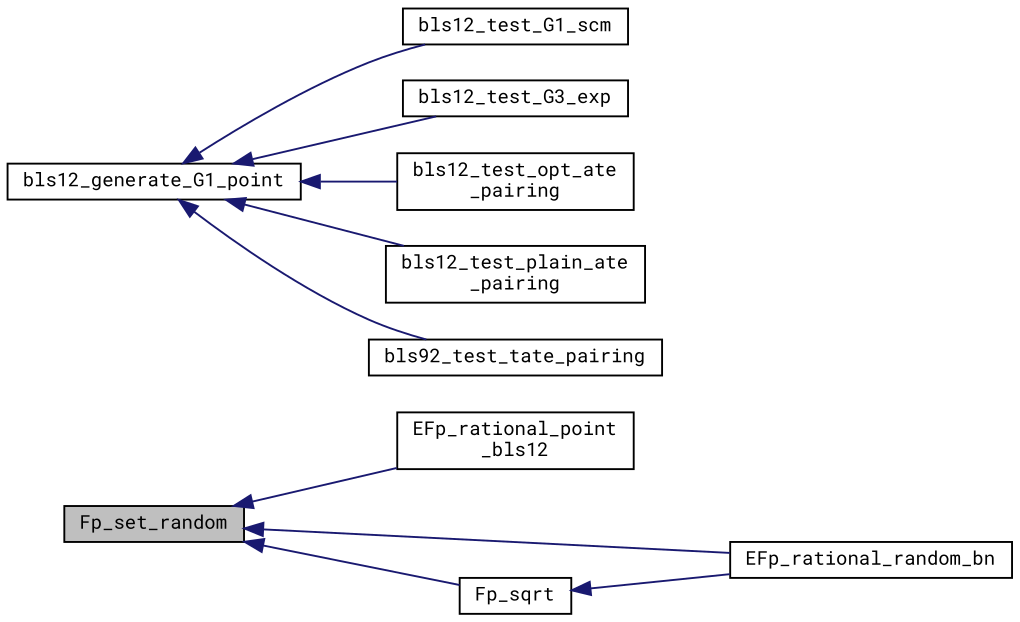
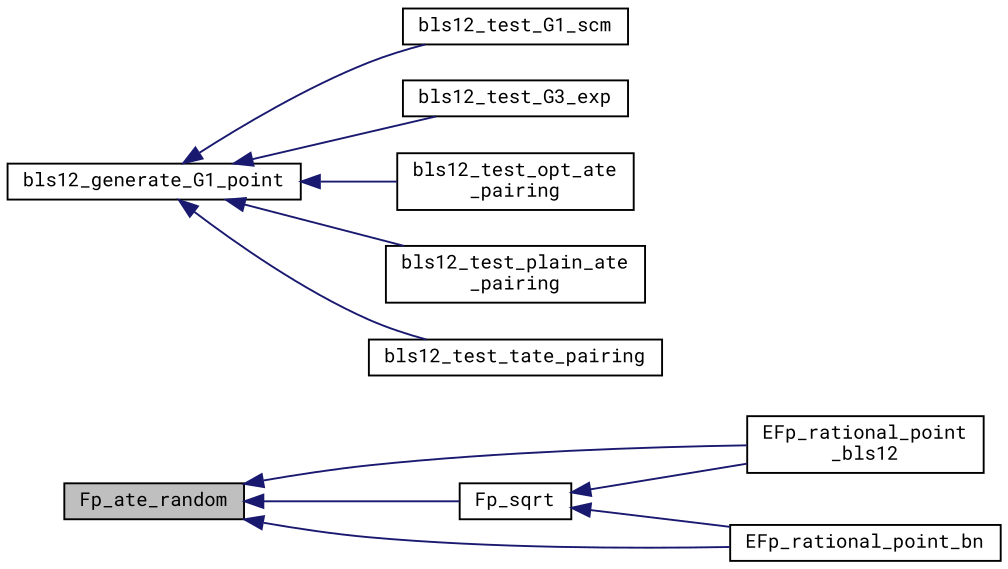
node "bls92_test_tate_pairing": label "bls92_test_tate_pairing" -> "bls12_test_tate_pairing"
edge "EFp_rational_point _bls12" -> "Fp_sqrt": added
node "Fp_set_random": label "Fp_set_random" -> "Fp_ate_random"
node "EFp_rational_random_bn": label "EFp_rational_random_bn" -> "EFp_rational_point_bn"
